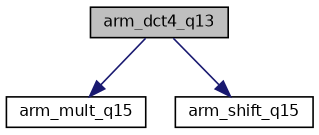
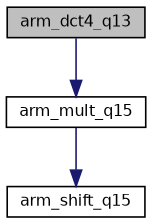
edge "arm_dct4_q13" -> "arm_shift_q15": now "arm_mult_q15" -> "arm_shift_q15"
